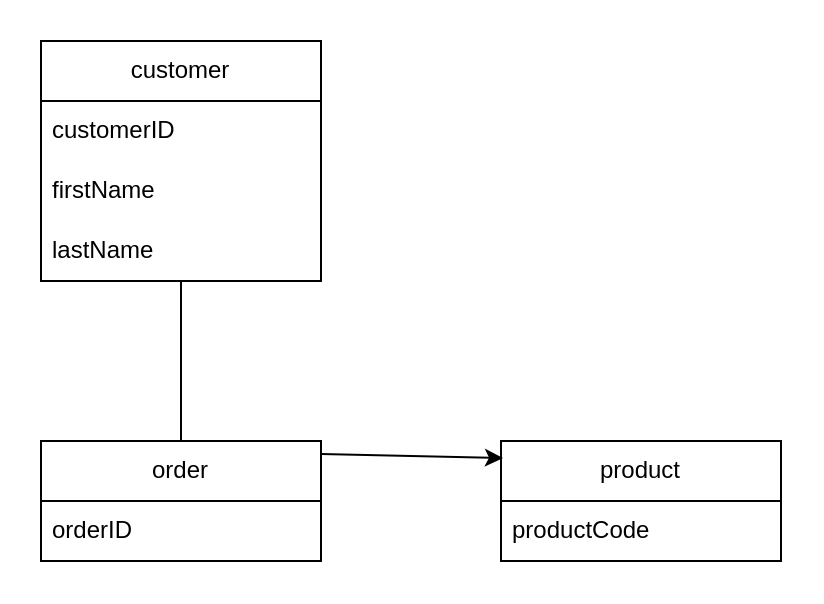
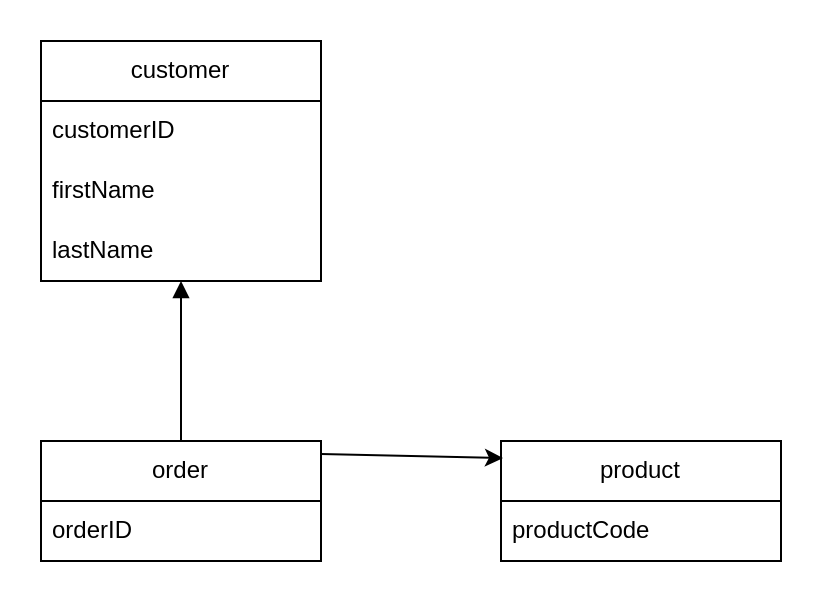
edge "customer" -- "order": arrowhead none -> block
